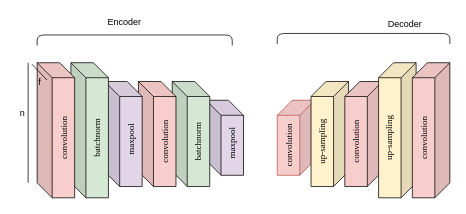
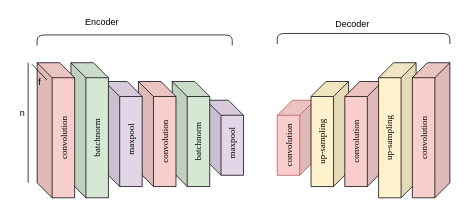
node "Encoder": moved (124, 22) -> (102, 22)
node "Decoder": moved (404, 24) -> (352, 24)
